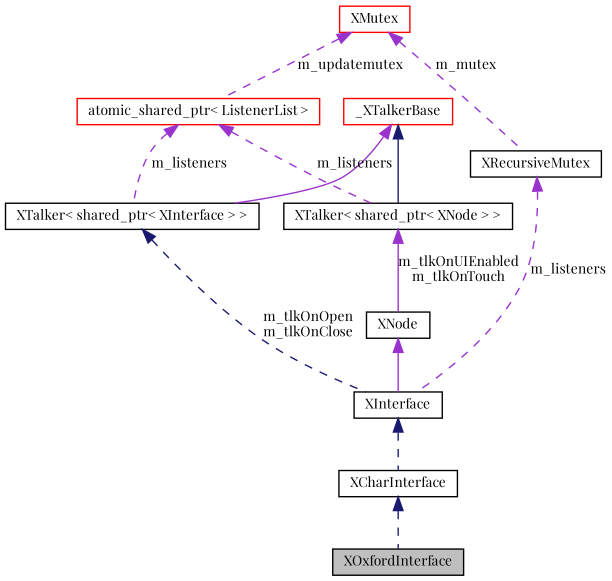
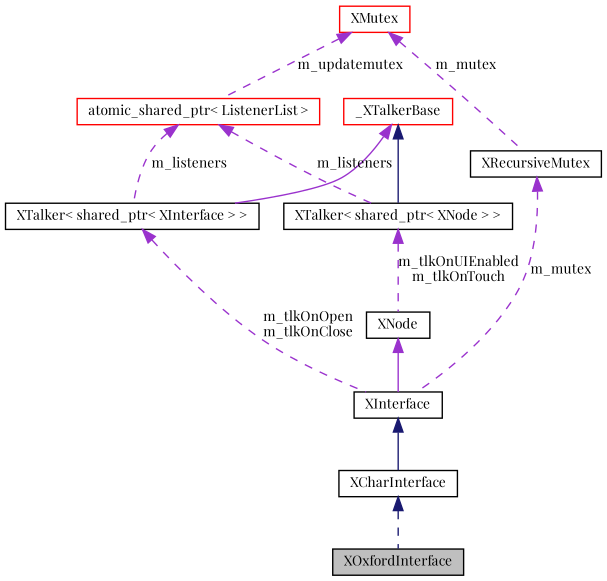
edge "XInterface" -> "XRecursiveMutex": label "m_listeners" -> "m_mutex"
edge "XNode" -> "XTalker< shared_ptr< XNode > >": style solid -> dashed
edge "XInterface" -> "XTalker< shared_ptr< XInterface > >": color midnightblue -> darkorchid3
edge "XCharInterface" -> "XInterface": style dashed -> solid
